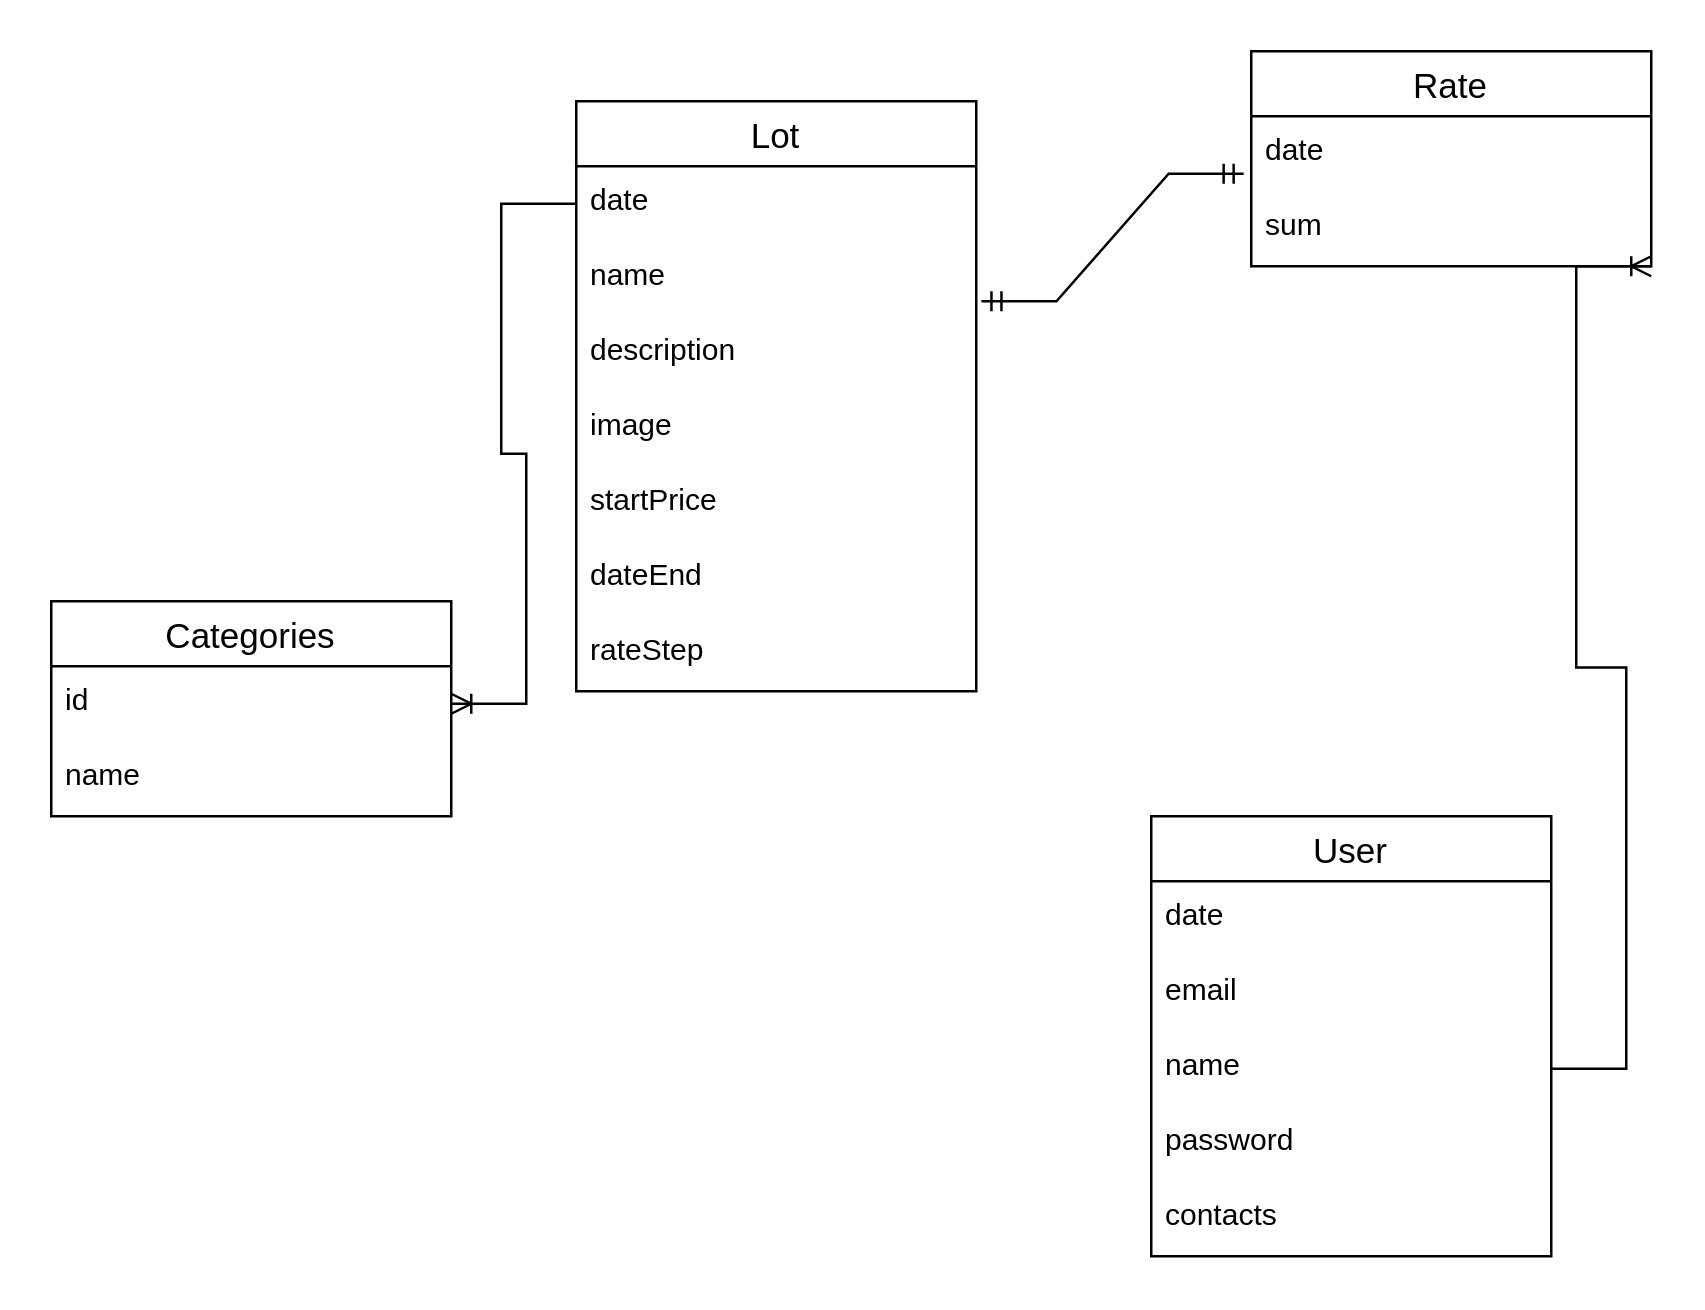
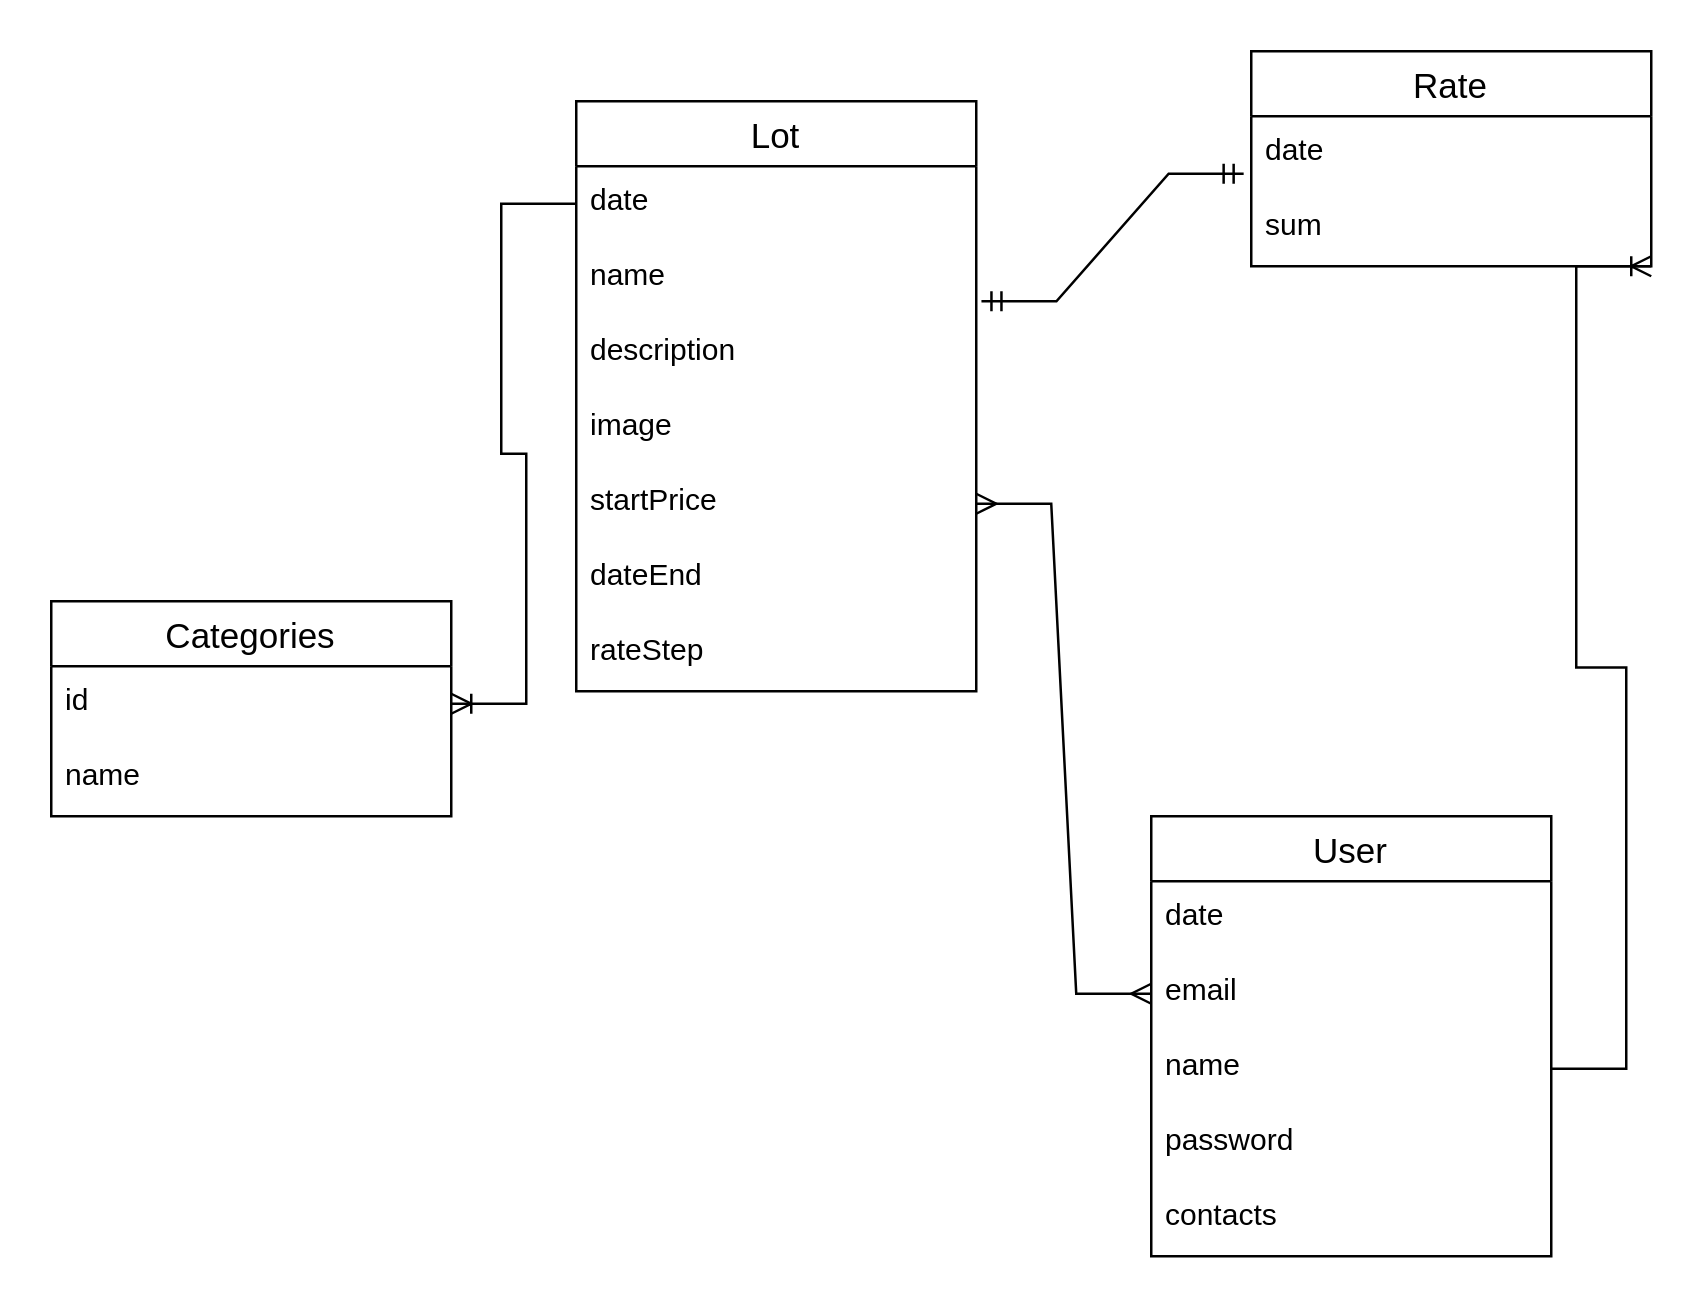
edge "startPrice" -- "email": added
